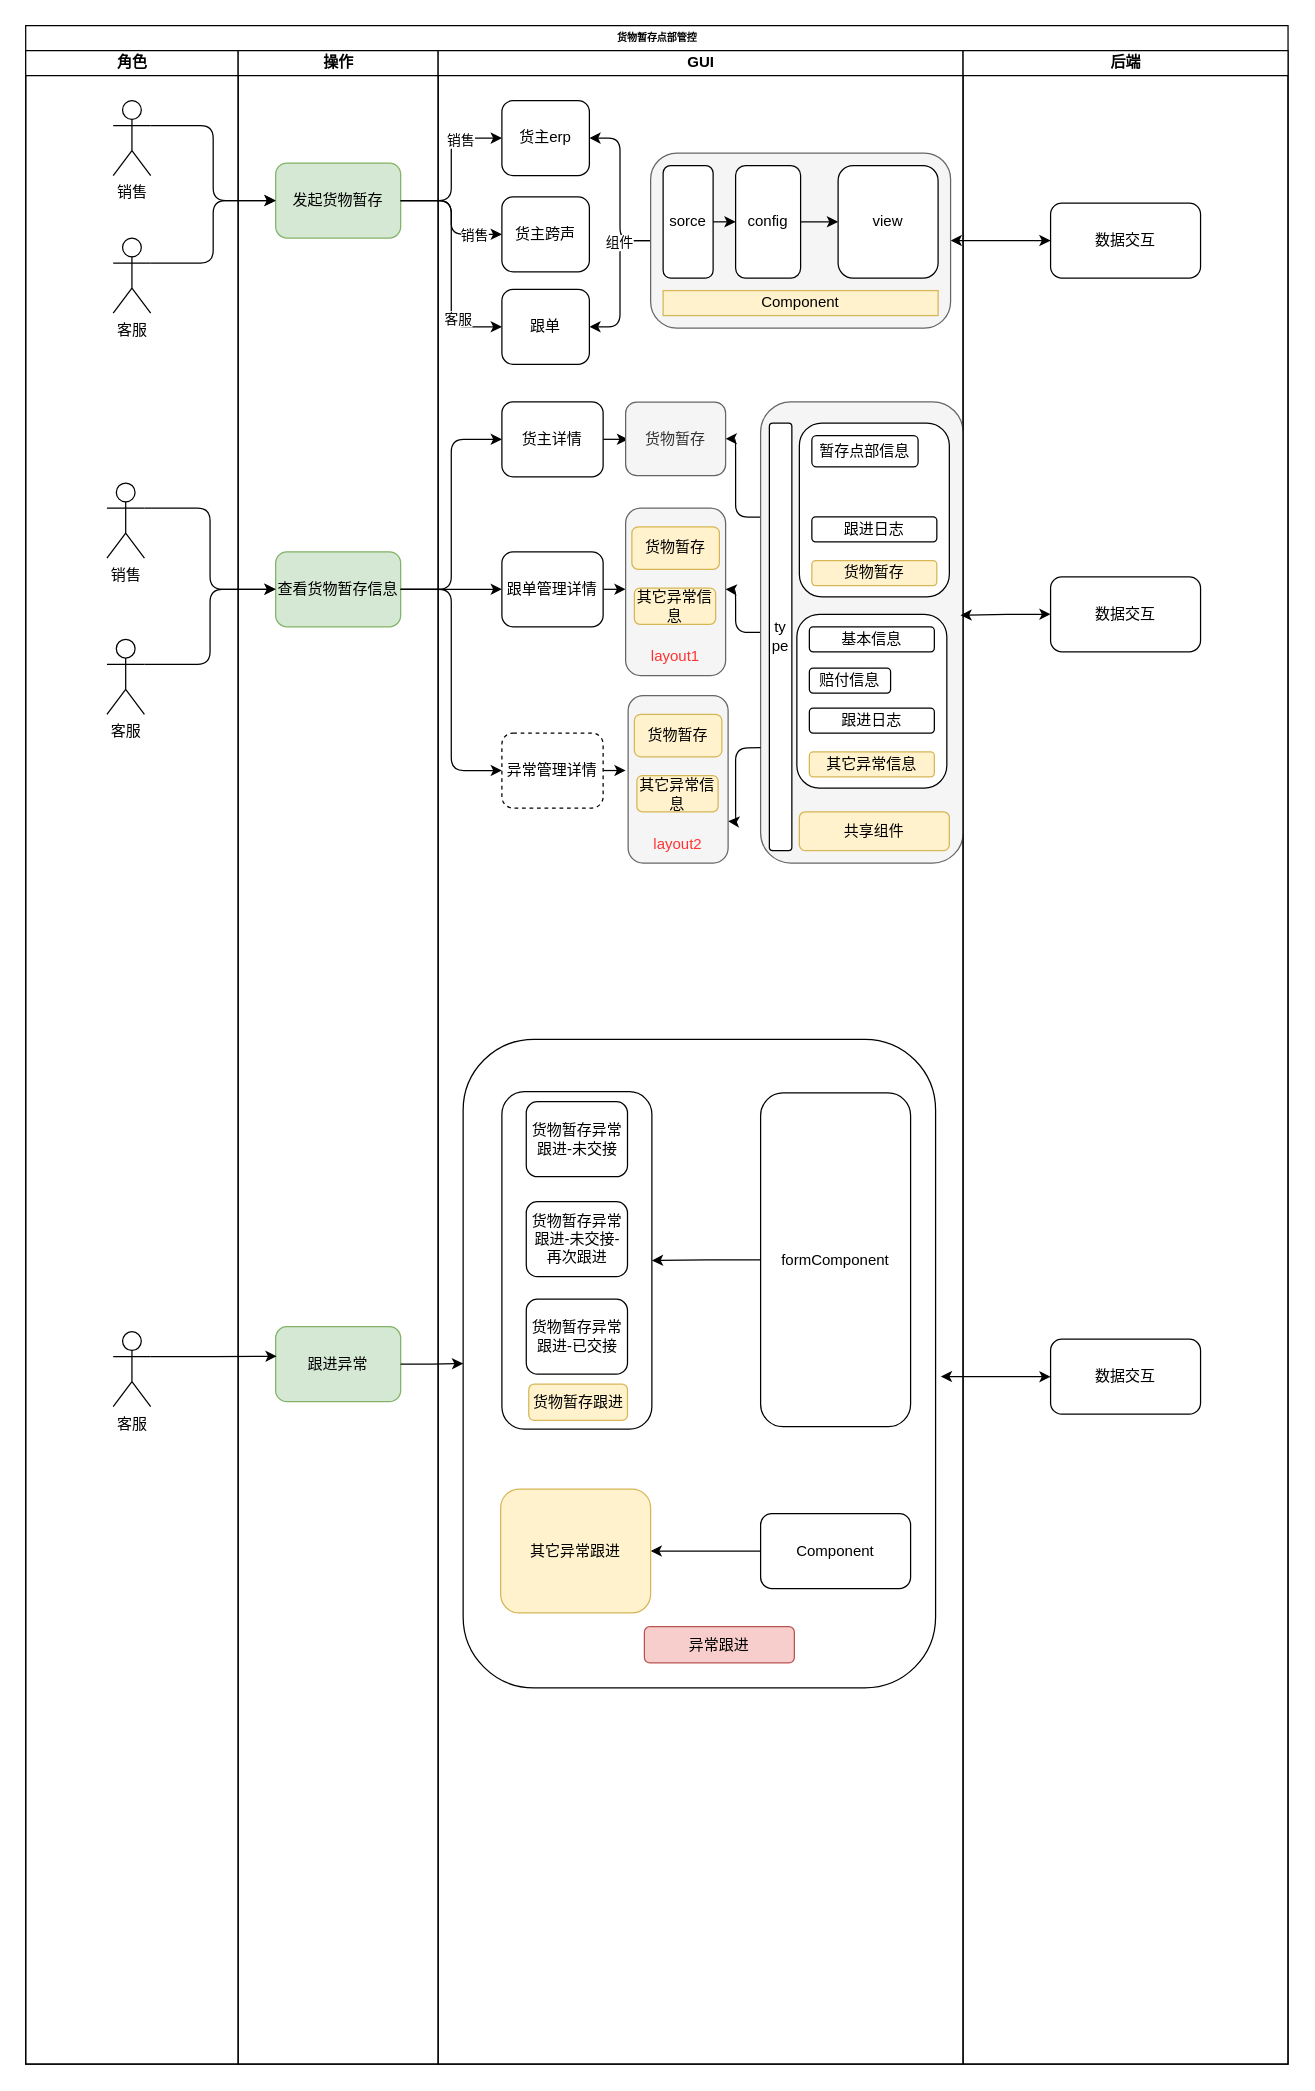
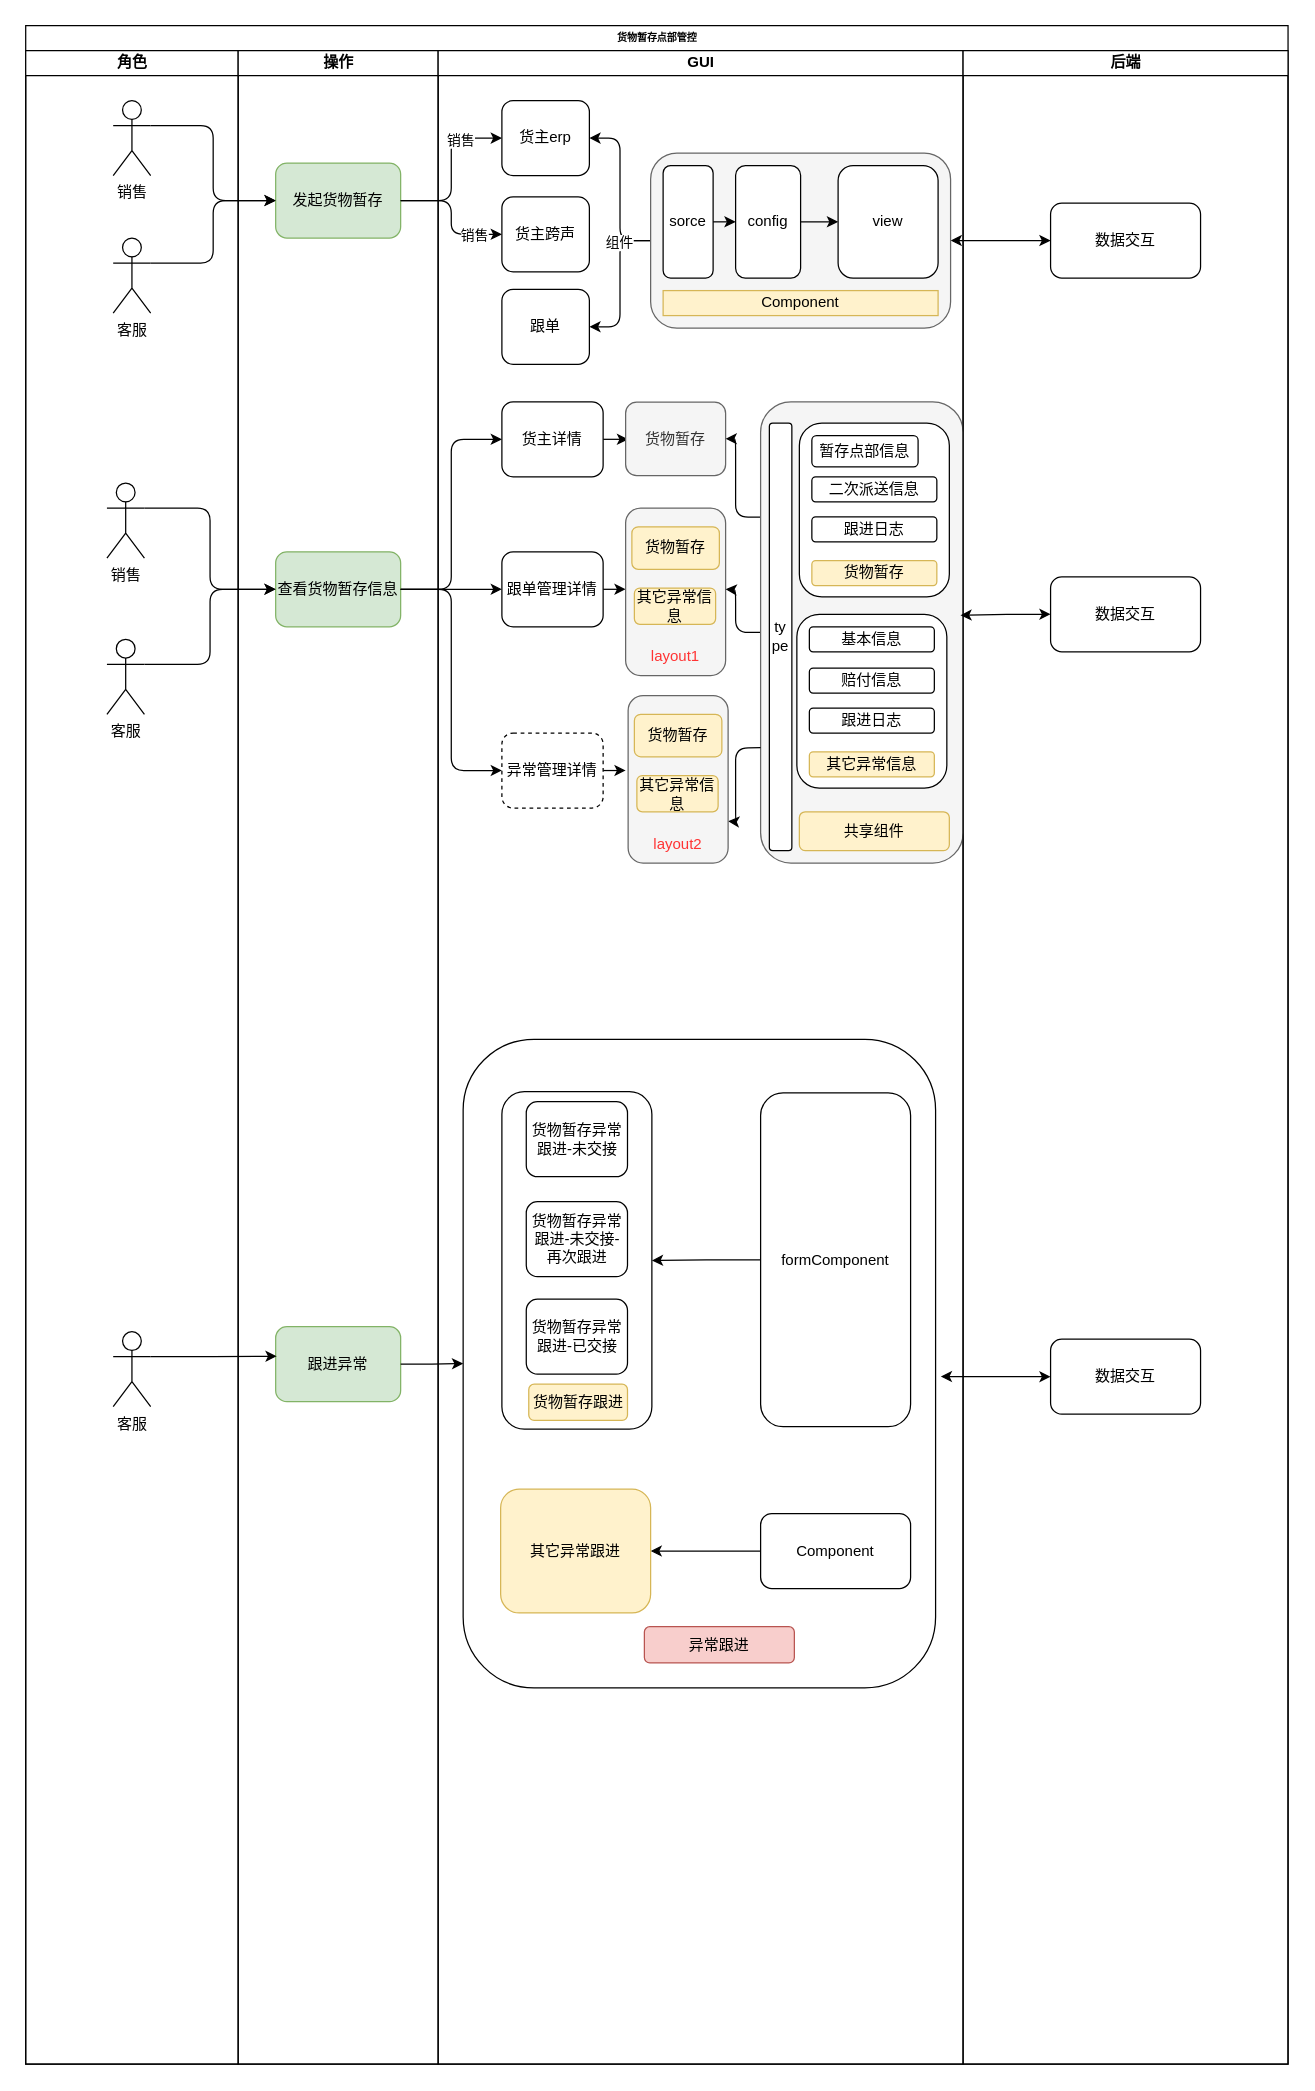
edge "发起货物暂存" -> "跟单": removed, label "客服"
node "二次派送信息": added
node "赔付信息": size 81x25 -> 125x25
